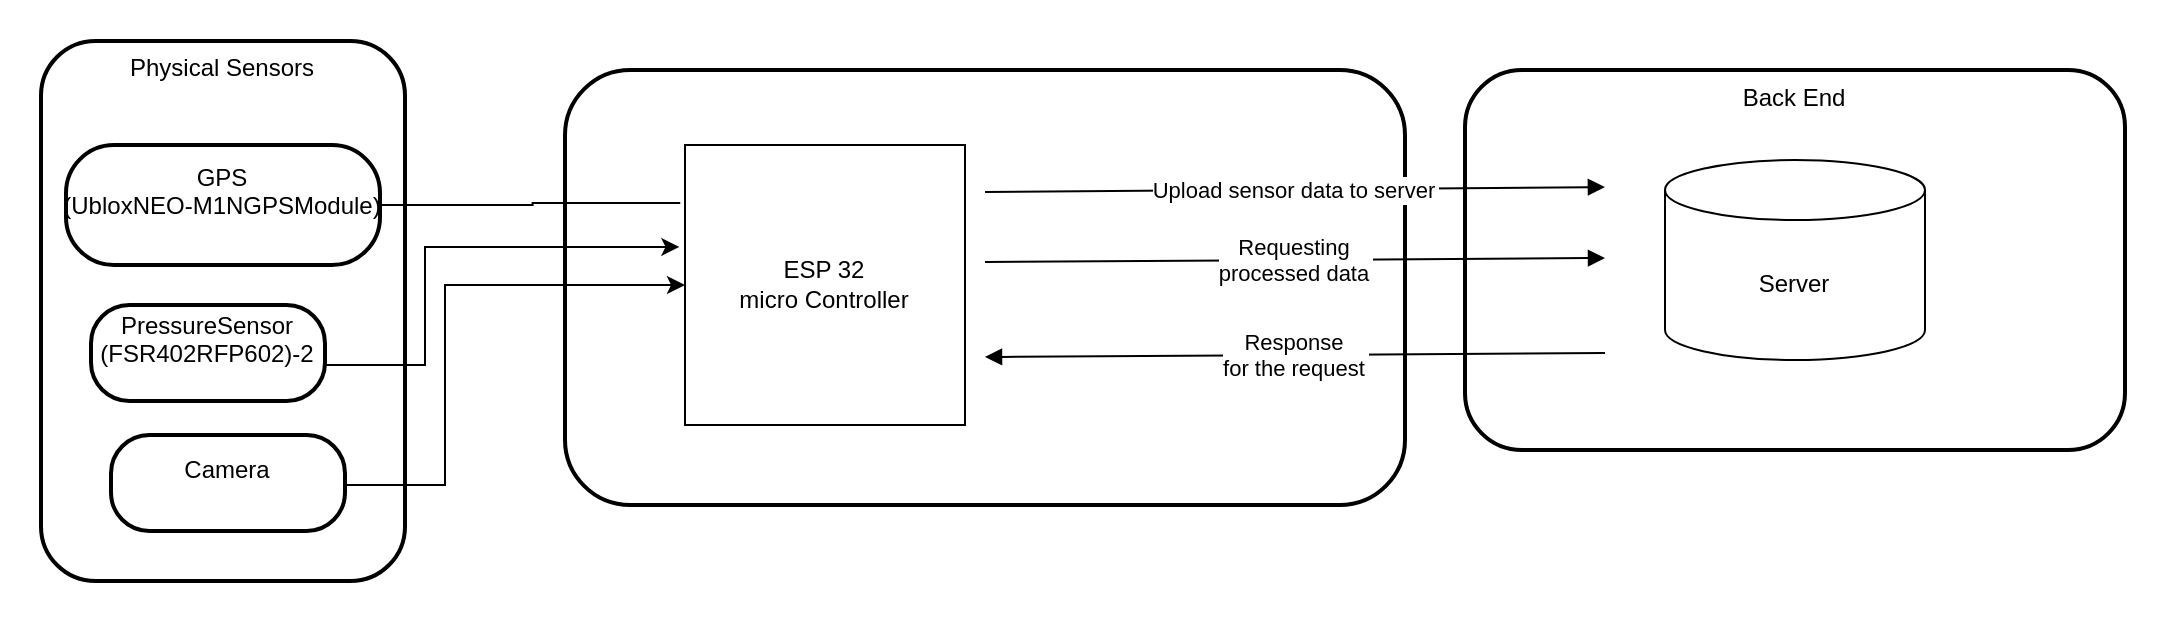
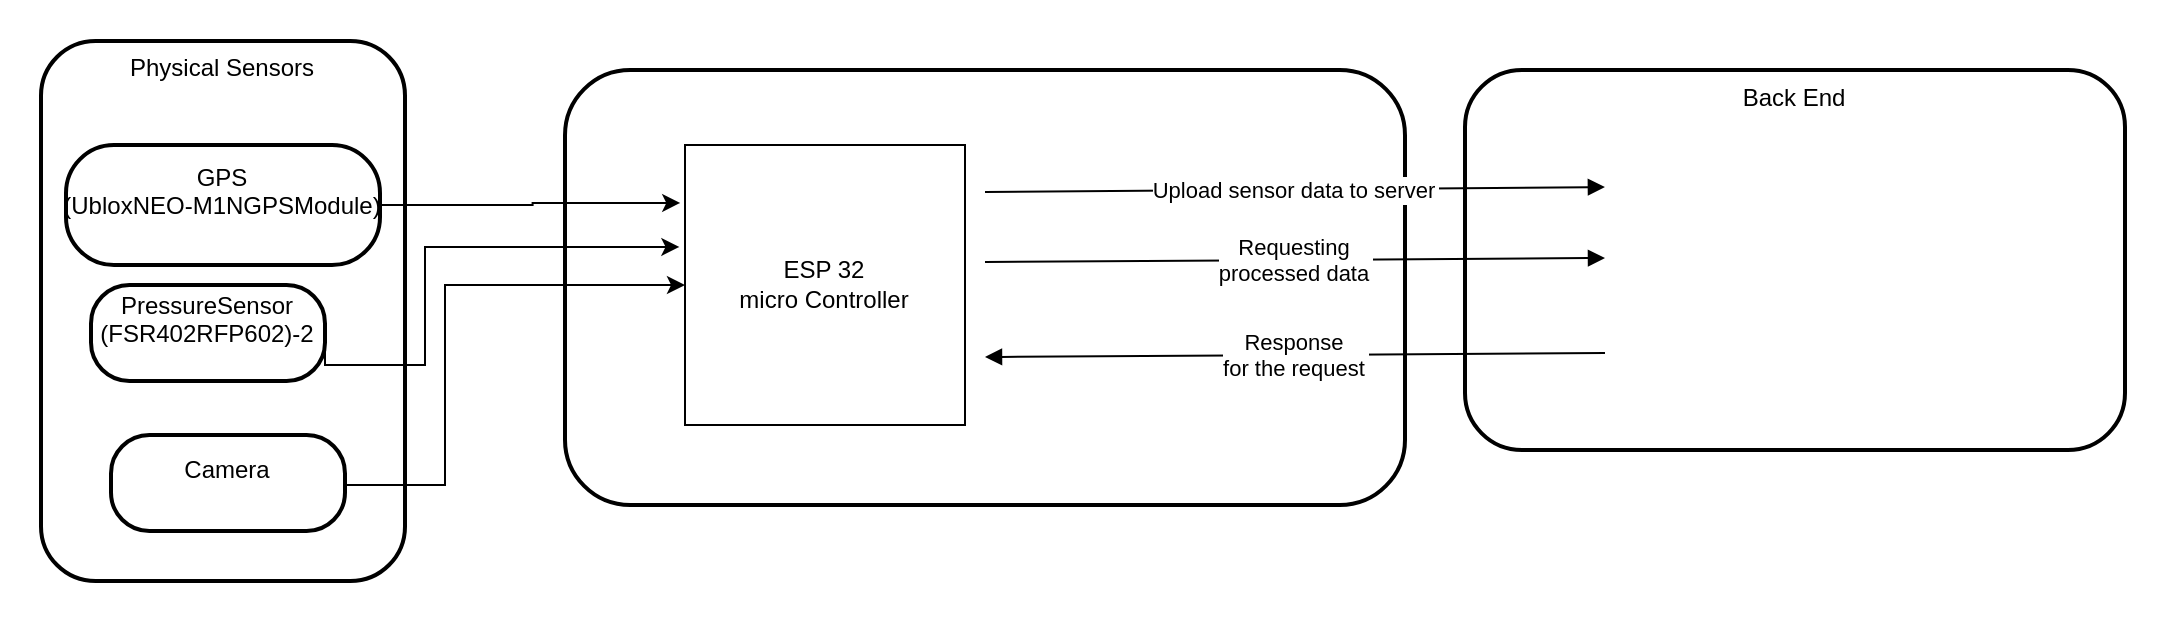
edge "GPS (UbloxNEO-M1NGPSModule)" -- "ESP 32 micro Controller": arrowhead none -> classic
node "Server": removed
node "PressureSensor (FSR402RFP602)-2": moved (208, 353) -> (208, 333)
